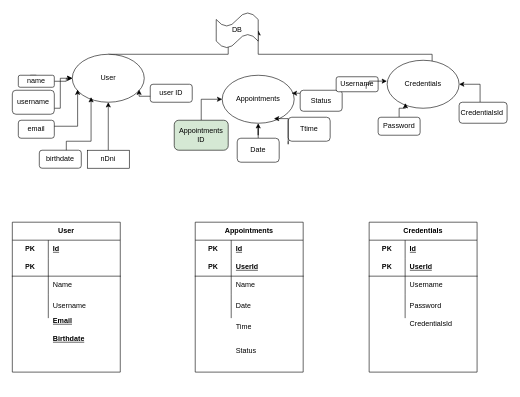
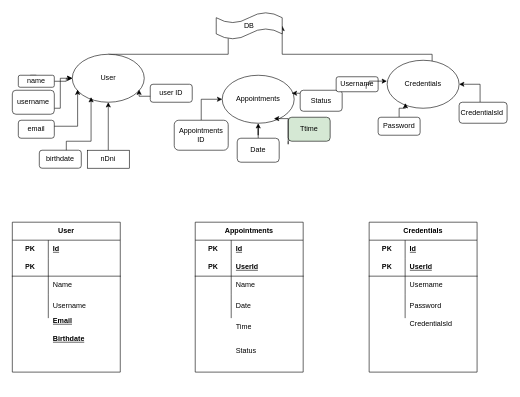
node "DB": size 42x36 -> 66x27
node "Ttime": fillcolor #ffffff -> #d5e8d4
node "Appointments ID": fillcolor #d5e8d4 -> #ffffff
